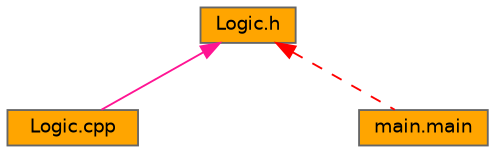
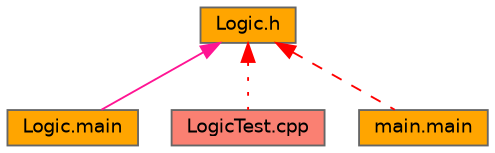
node "Logic.cpp": label "Logic.cpp" -> "Logic.main"
node "LogicTest.cpp": added
